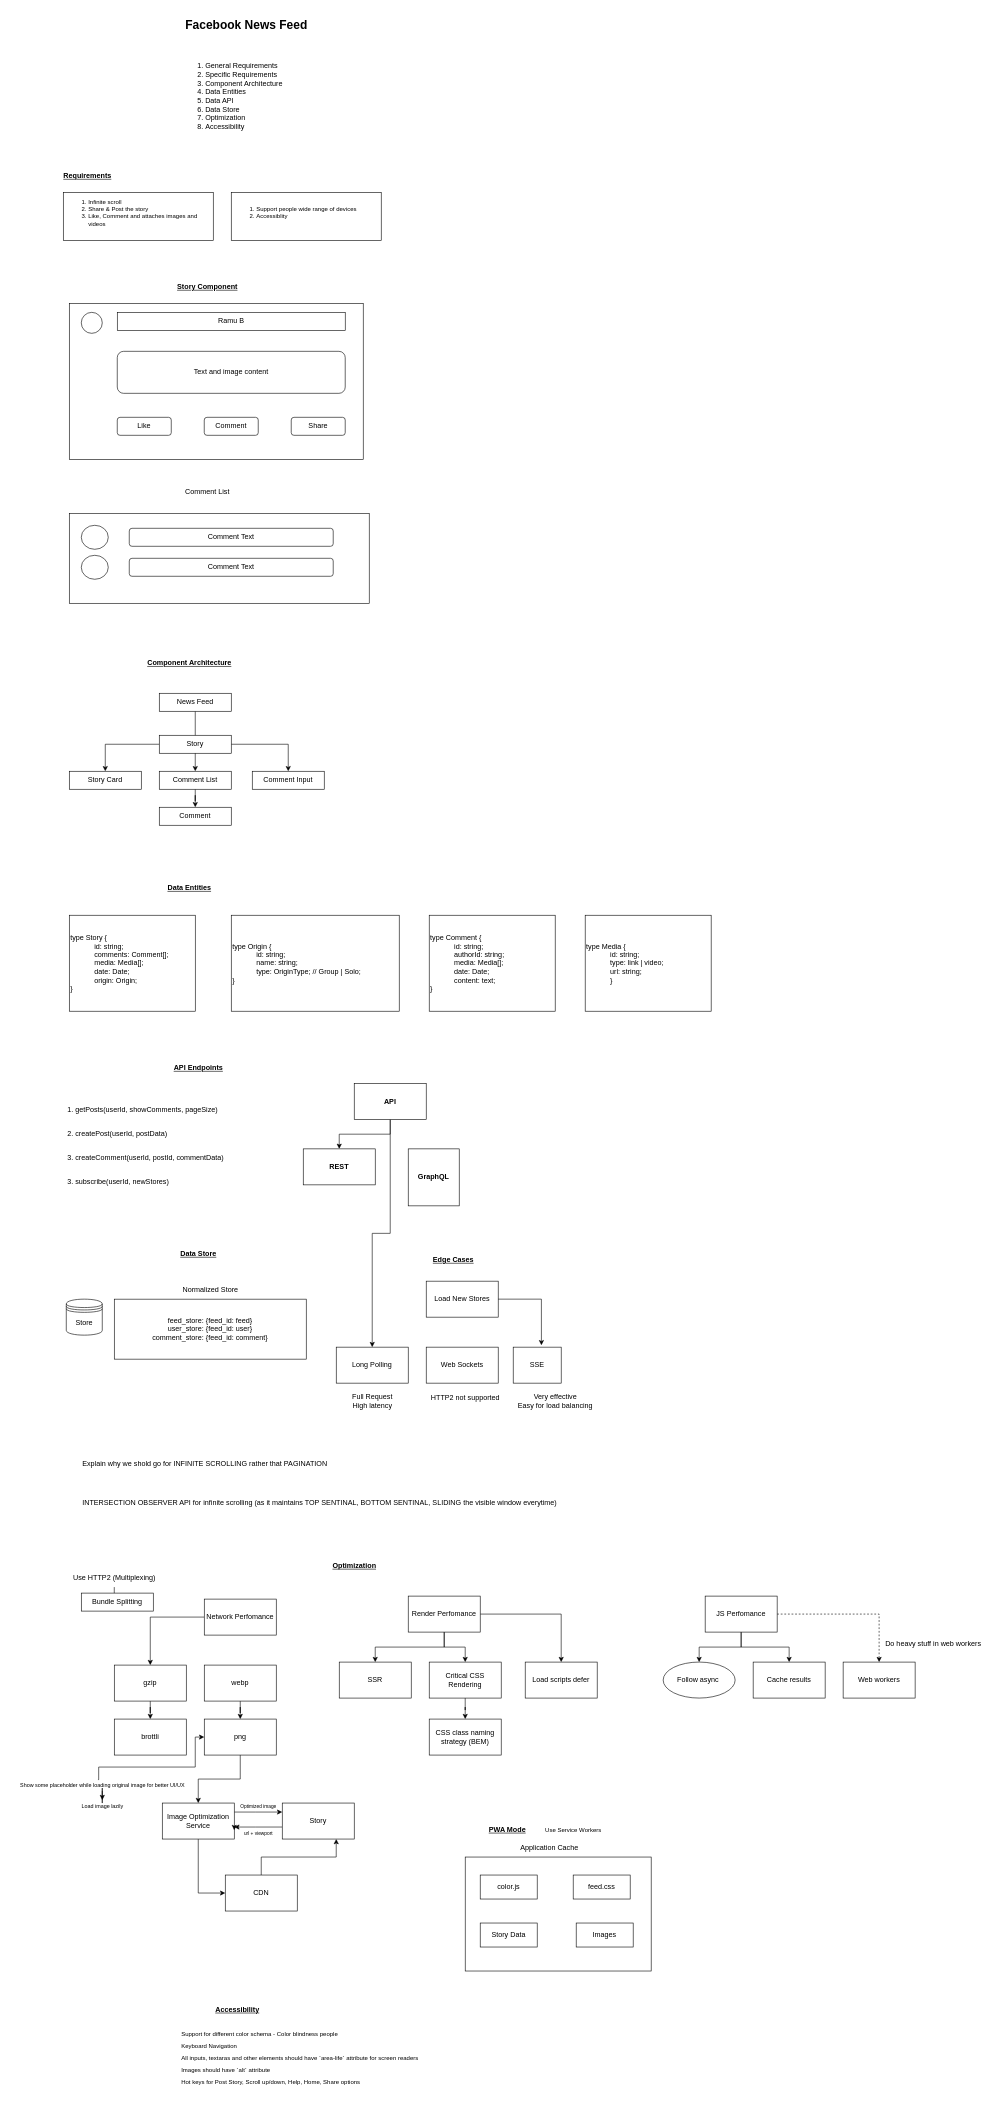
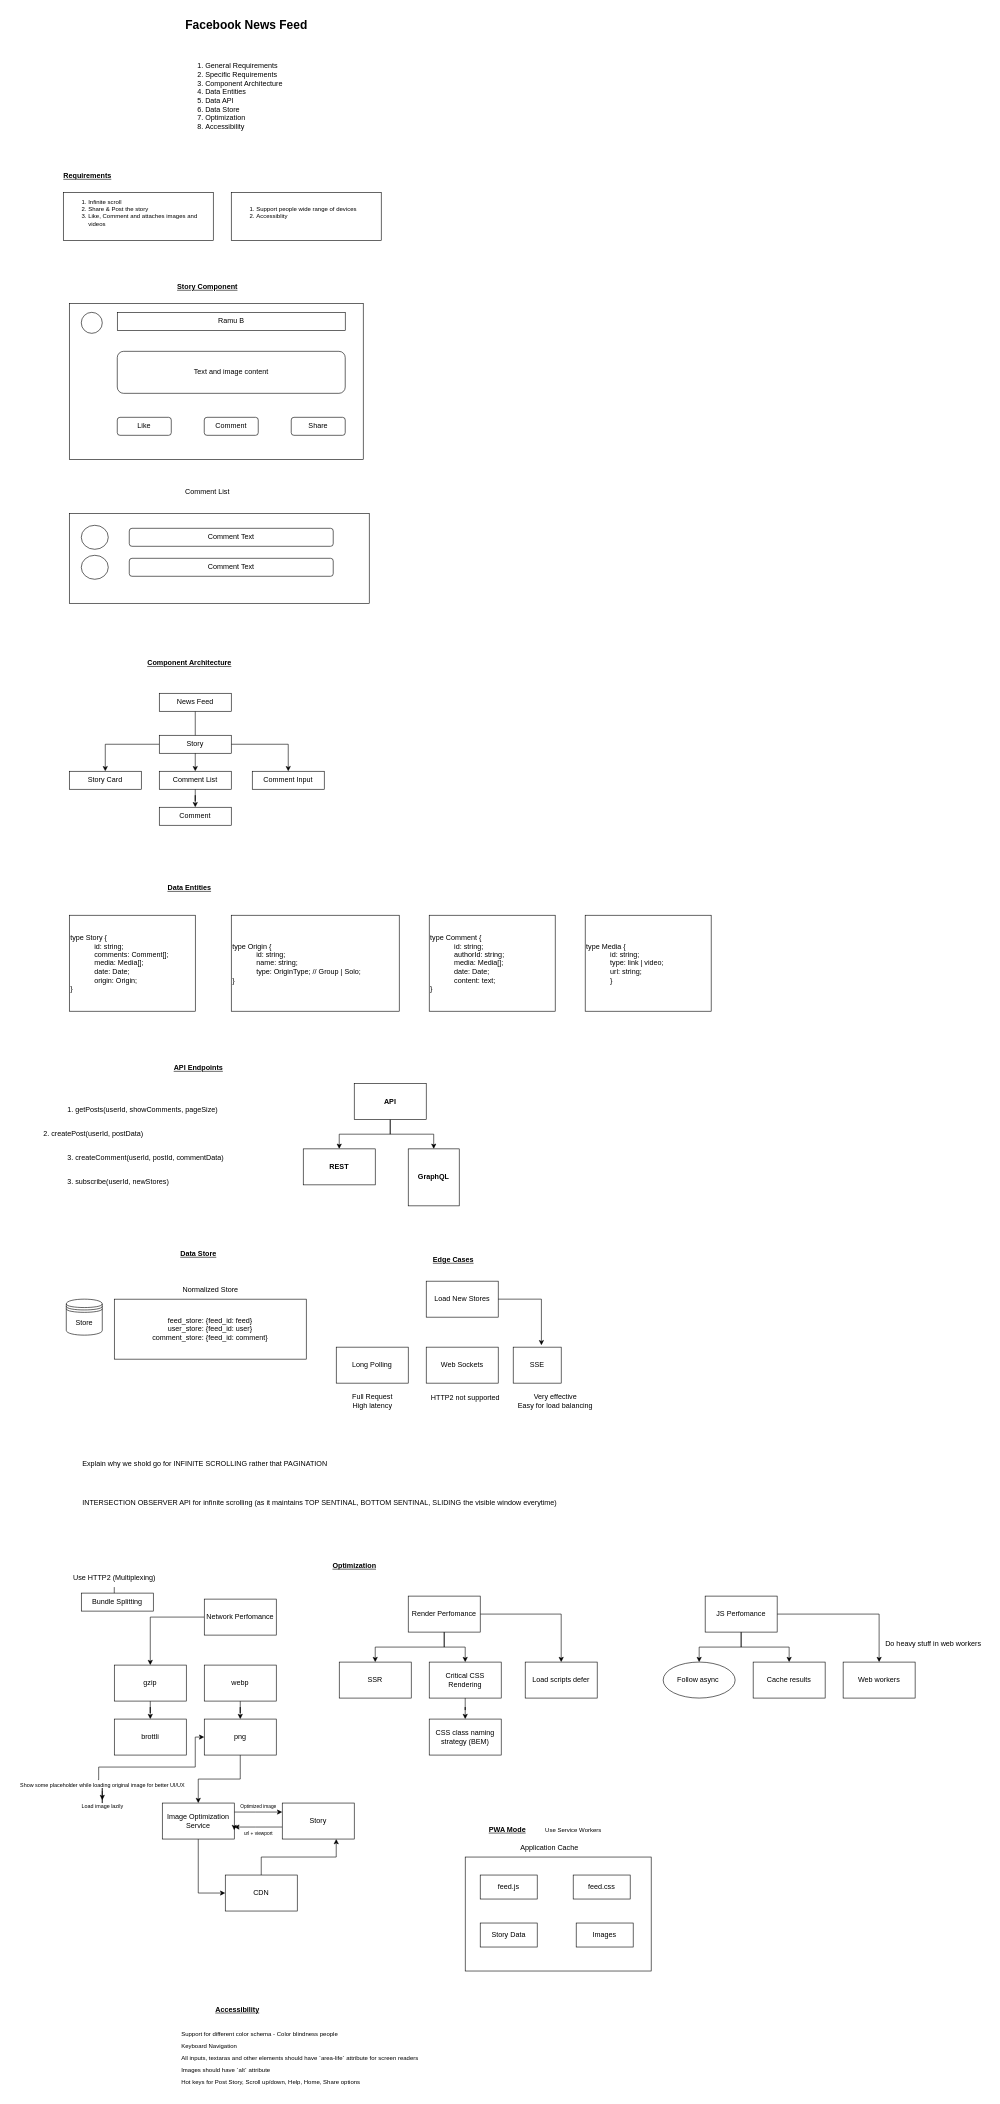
node "2. createPost(userId, postData)": moved (123, 1134) -> (99, 1134)
edge "API" -> "Long Polling": now "API" -> "GraphQL"
edge "JS Perfomance" -> "Web workers": style dashed -> solid
node "color.js": label "color.js" -> "feed.js"
